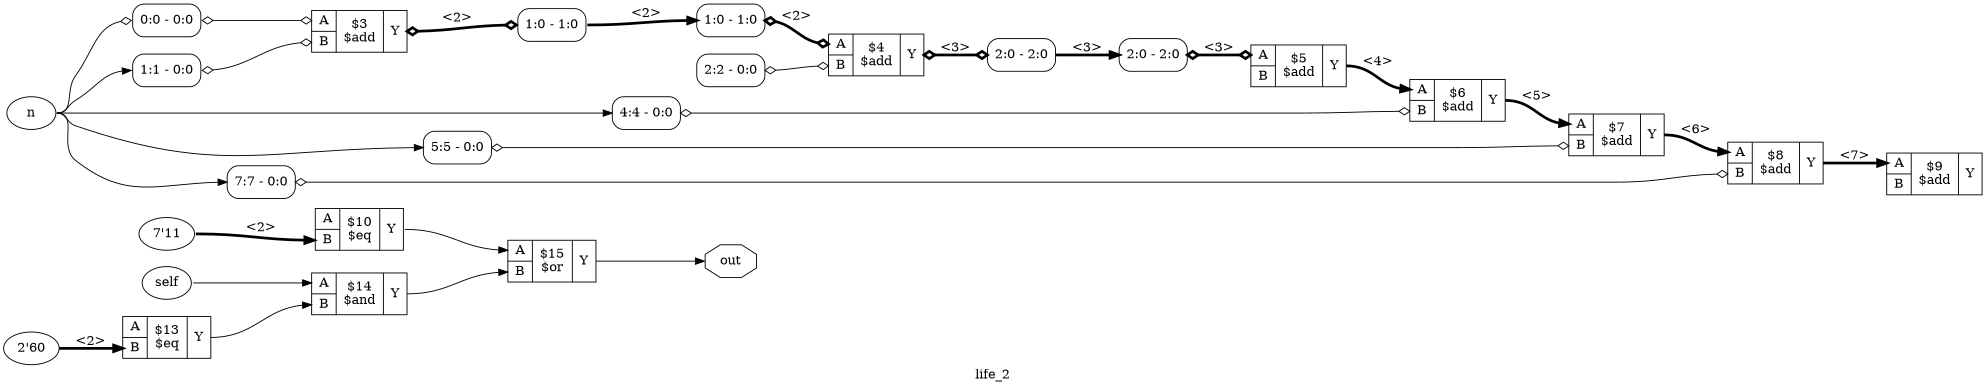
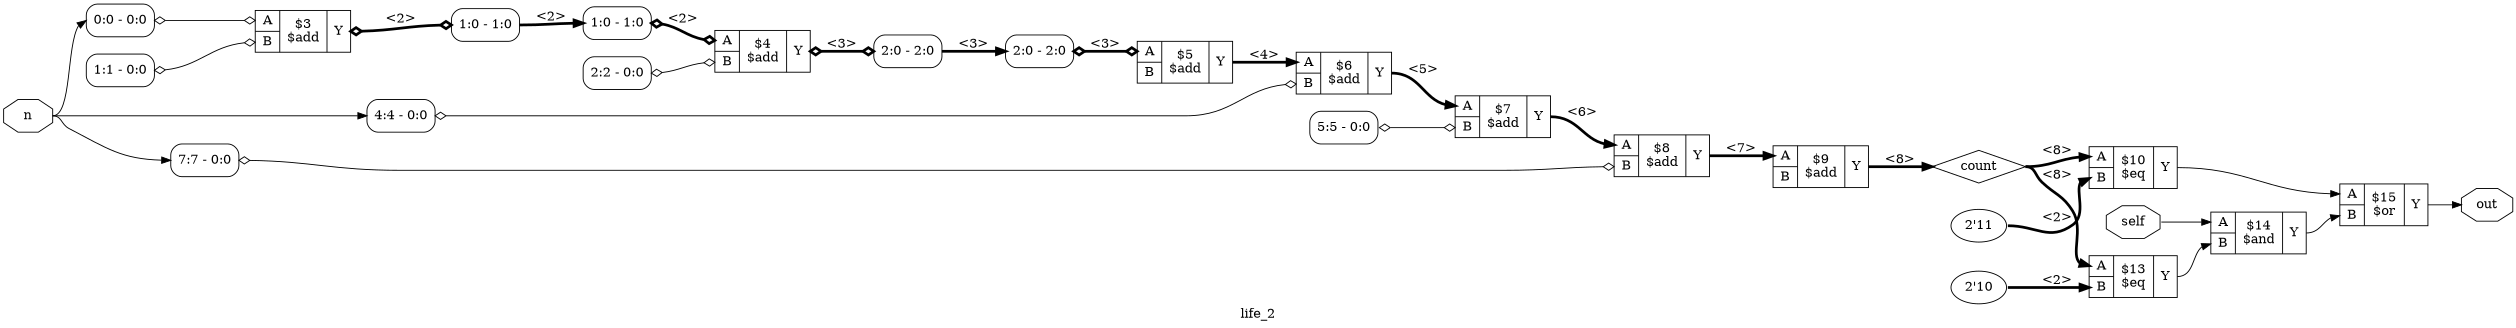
edge "n" -> "0:0 - 0:0": arrowhead odiamond -> normal
edge "n" -> "1:1 - 0:0": removed
node "n": shape ellipse -> octagon
edge "n" -> "5:5 - 0:0": removed
node "count": added
node "7'11": label "7'11" -> "2'11"
node "self": shape ellipse -> octagon
node "2'60": label "2'60" -> "2'10"
